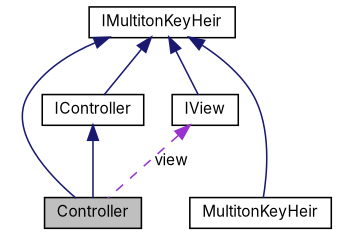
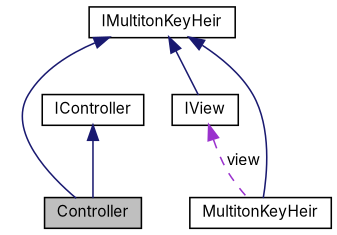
edge "IController" -> "IMultitonKeyHeir": removed
edge "Controller" -> "IView": now "MultitonKeyHeir" -> "IView"
